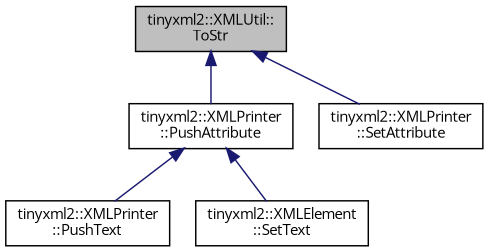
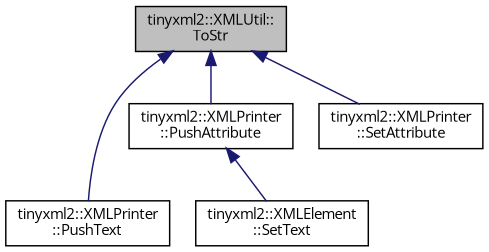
edge "tinyxml2::XMLPrinter ::PushText" -> "tinyxml2::XMLPrinter ::PushAttribute": now "tinyxml2::XMLPrinter ::PushText" -> "tinyxml2::XMLUtil:: ToStr"
